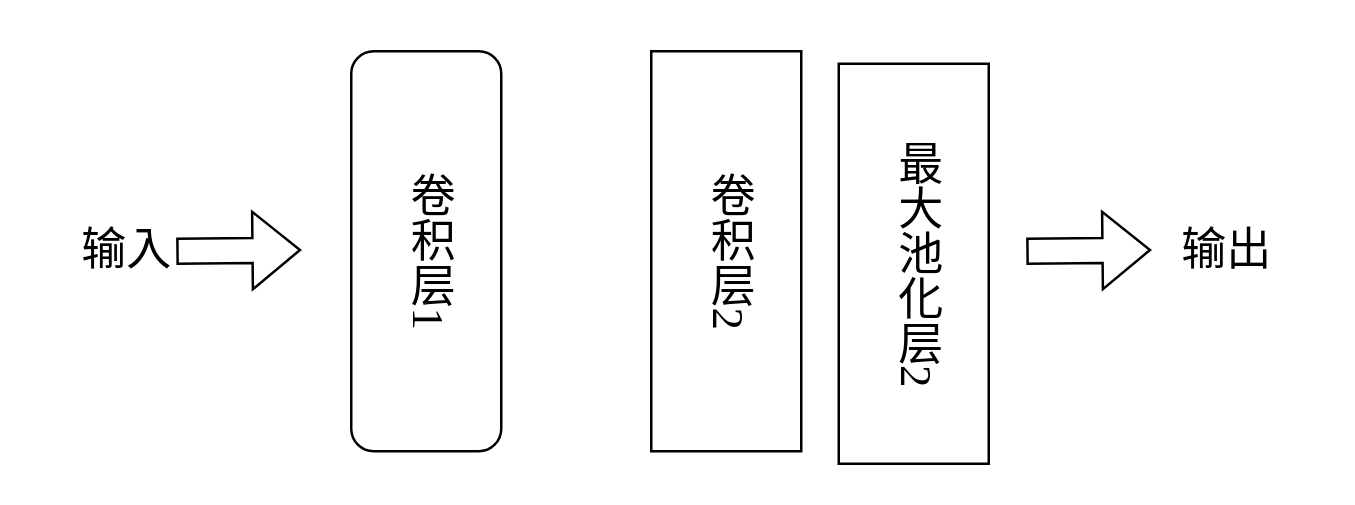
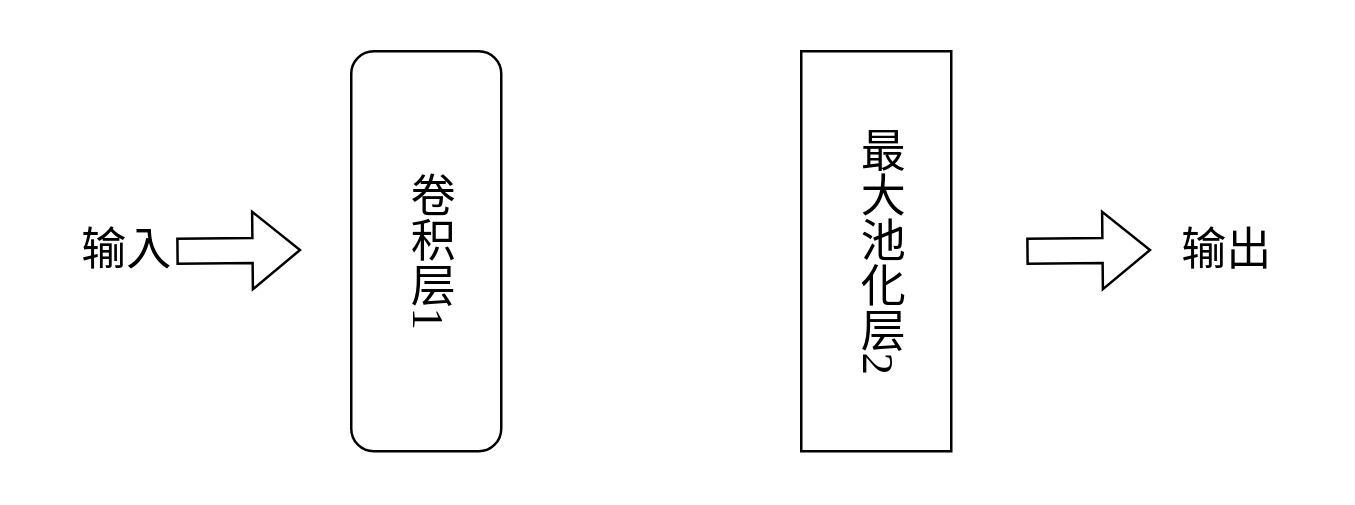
node "卷积层2": removed
node "最大池化层2": moved (914, 264) -> (876, 251)
